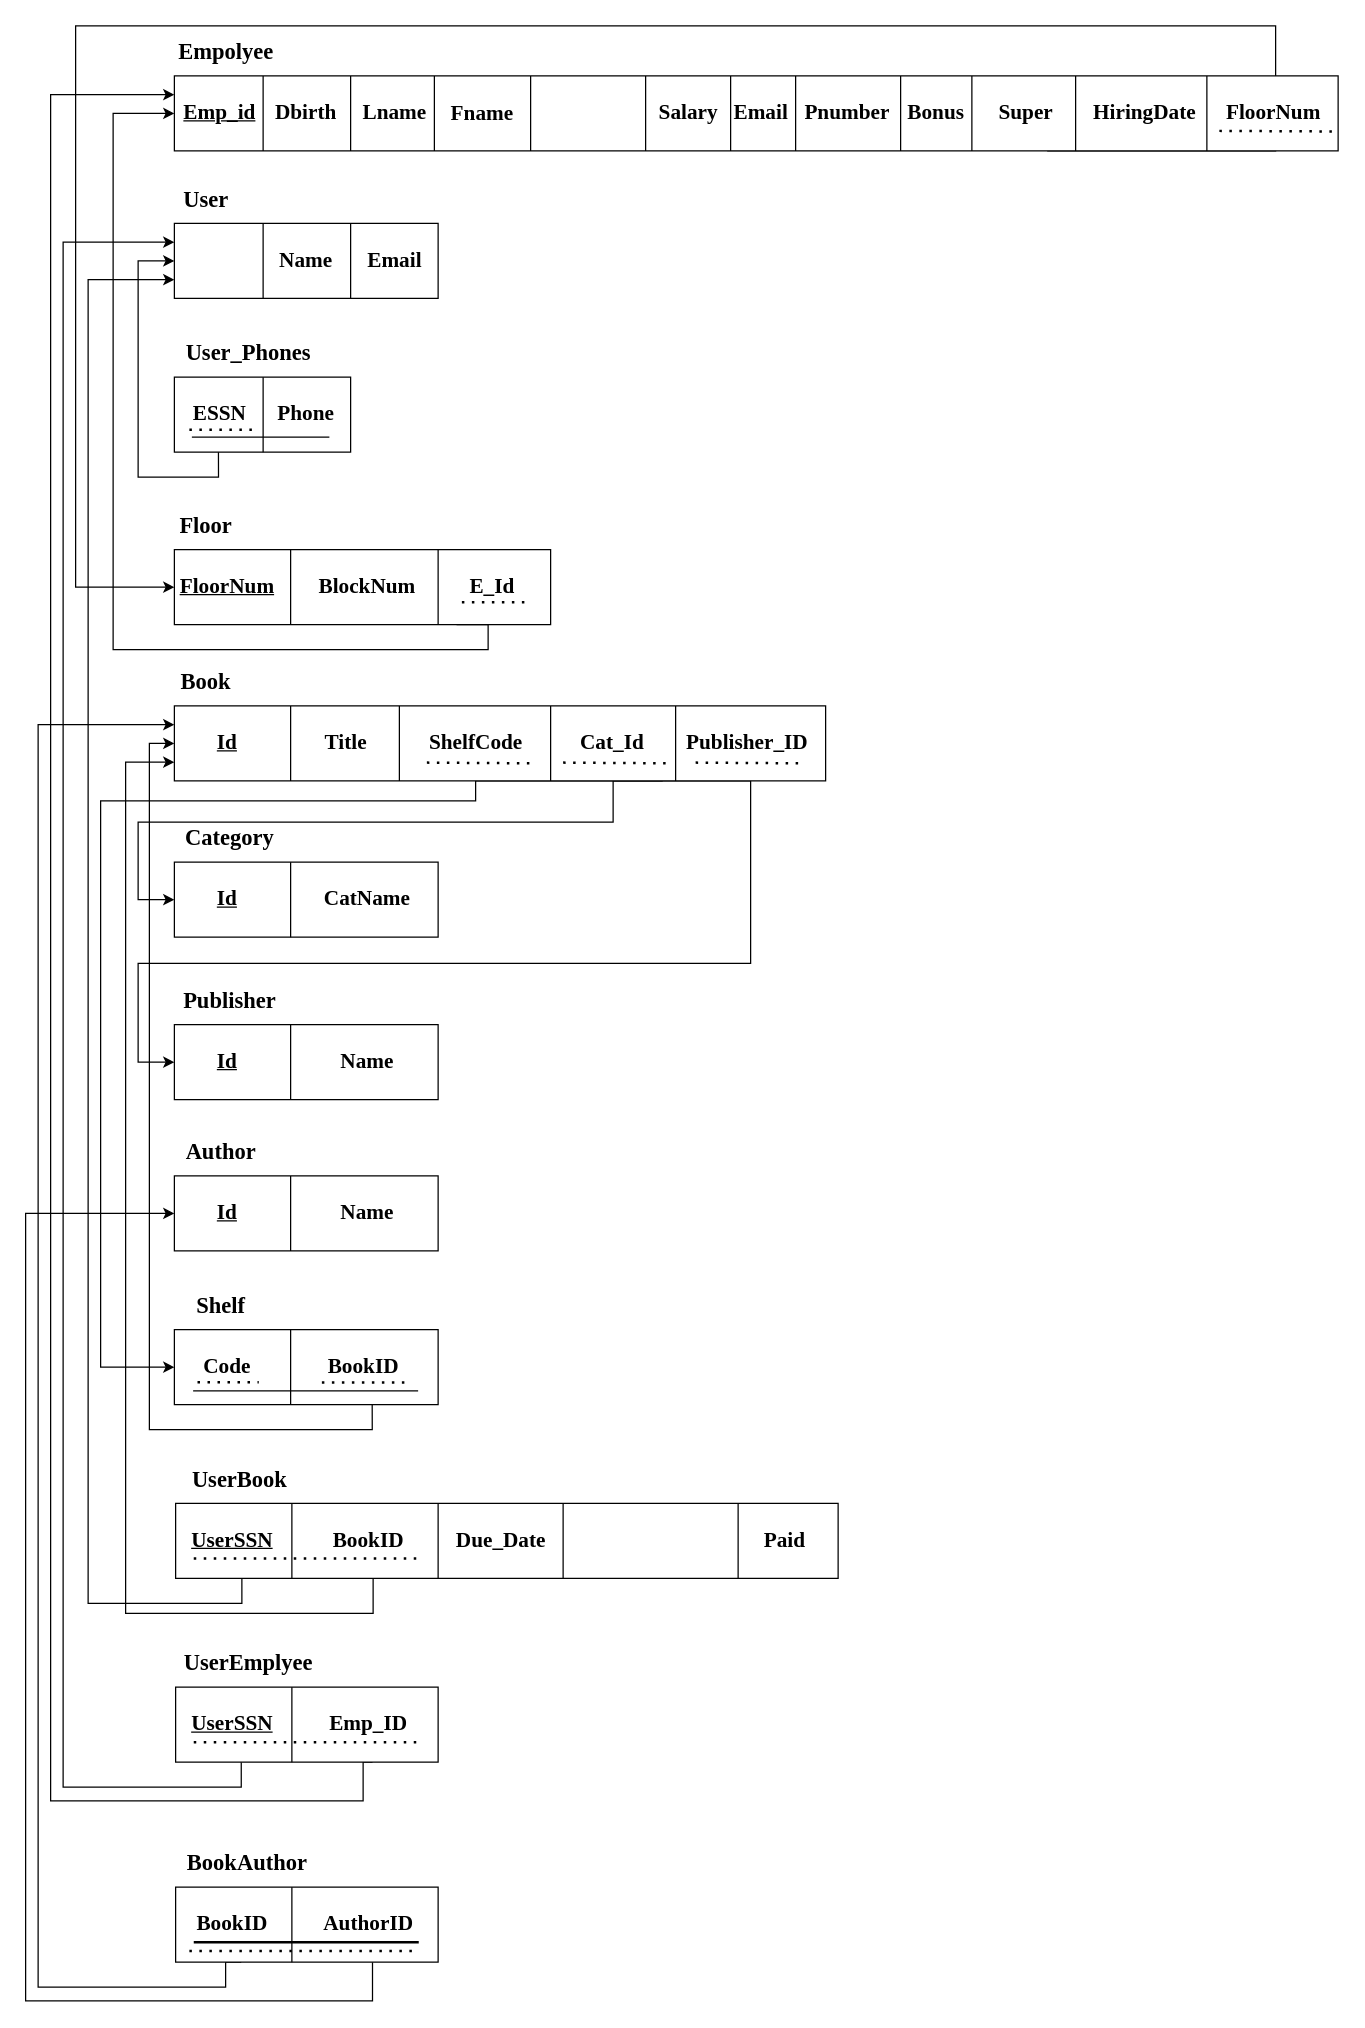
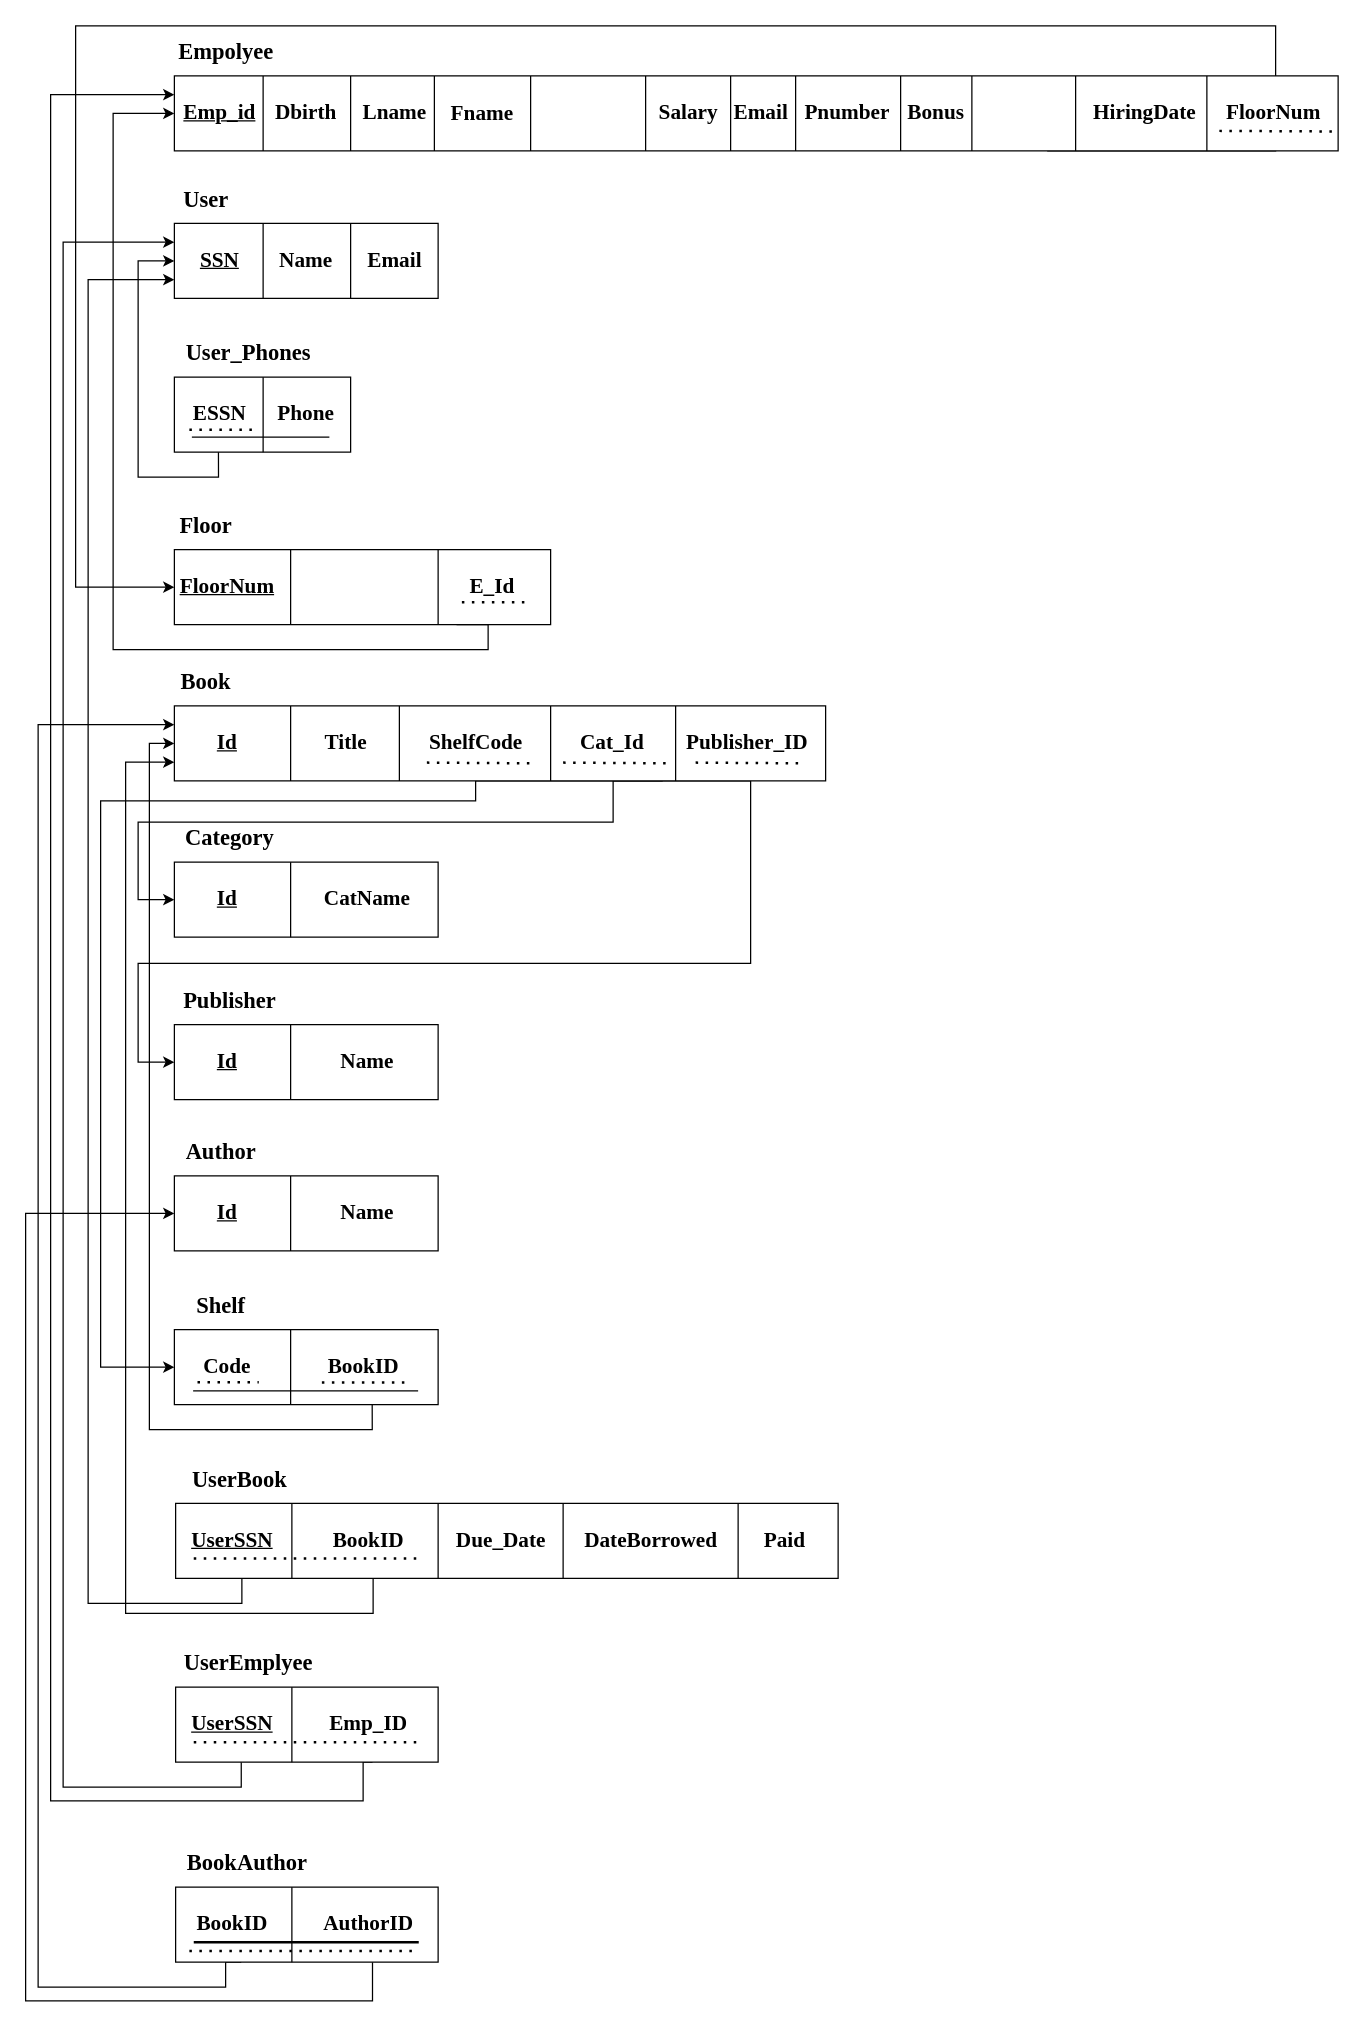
node "Super": removed
node "SSN": added
node "BlockNum": removed
node "DateBorrowed": added
